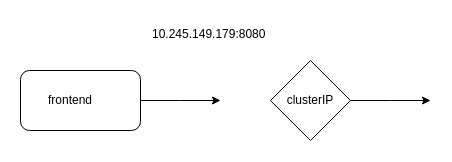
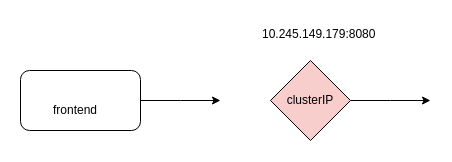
node "10.245.149.179:8080": moved (206, 36) -> (316, 36)
node "frontend": moved (71, 101) -> (76, 111)
node "clusterIP": fillcolor #ffffff -> #f8cecc
